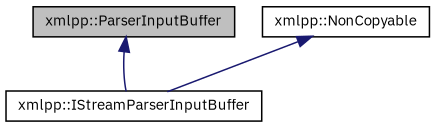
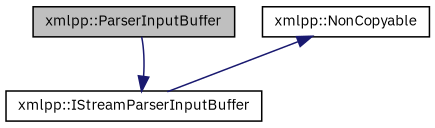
edge "xmlpp::IStreamParserInputBuffer" -> "xmlpp::ParserInputBuffer": reversed
